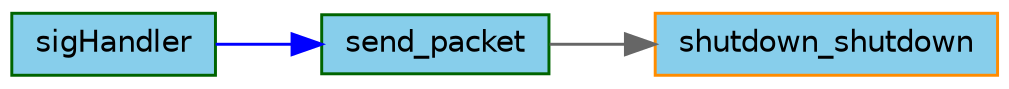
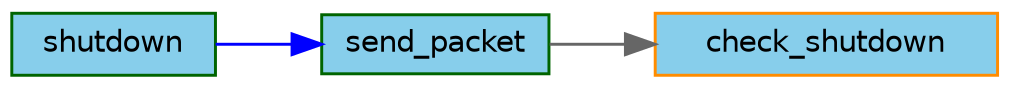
node "sigHandler": label "sigHandler" -> "shutdown"
node "shutdown_shutdown": label "shutdown_shutdown" -> "check_shutdown"
